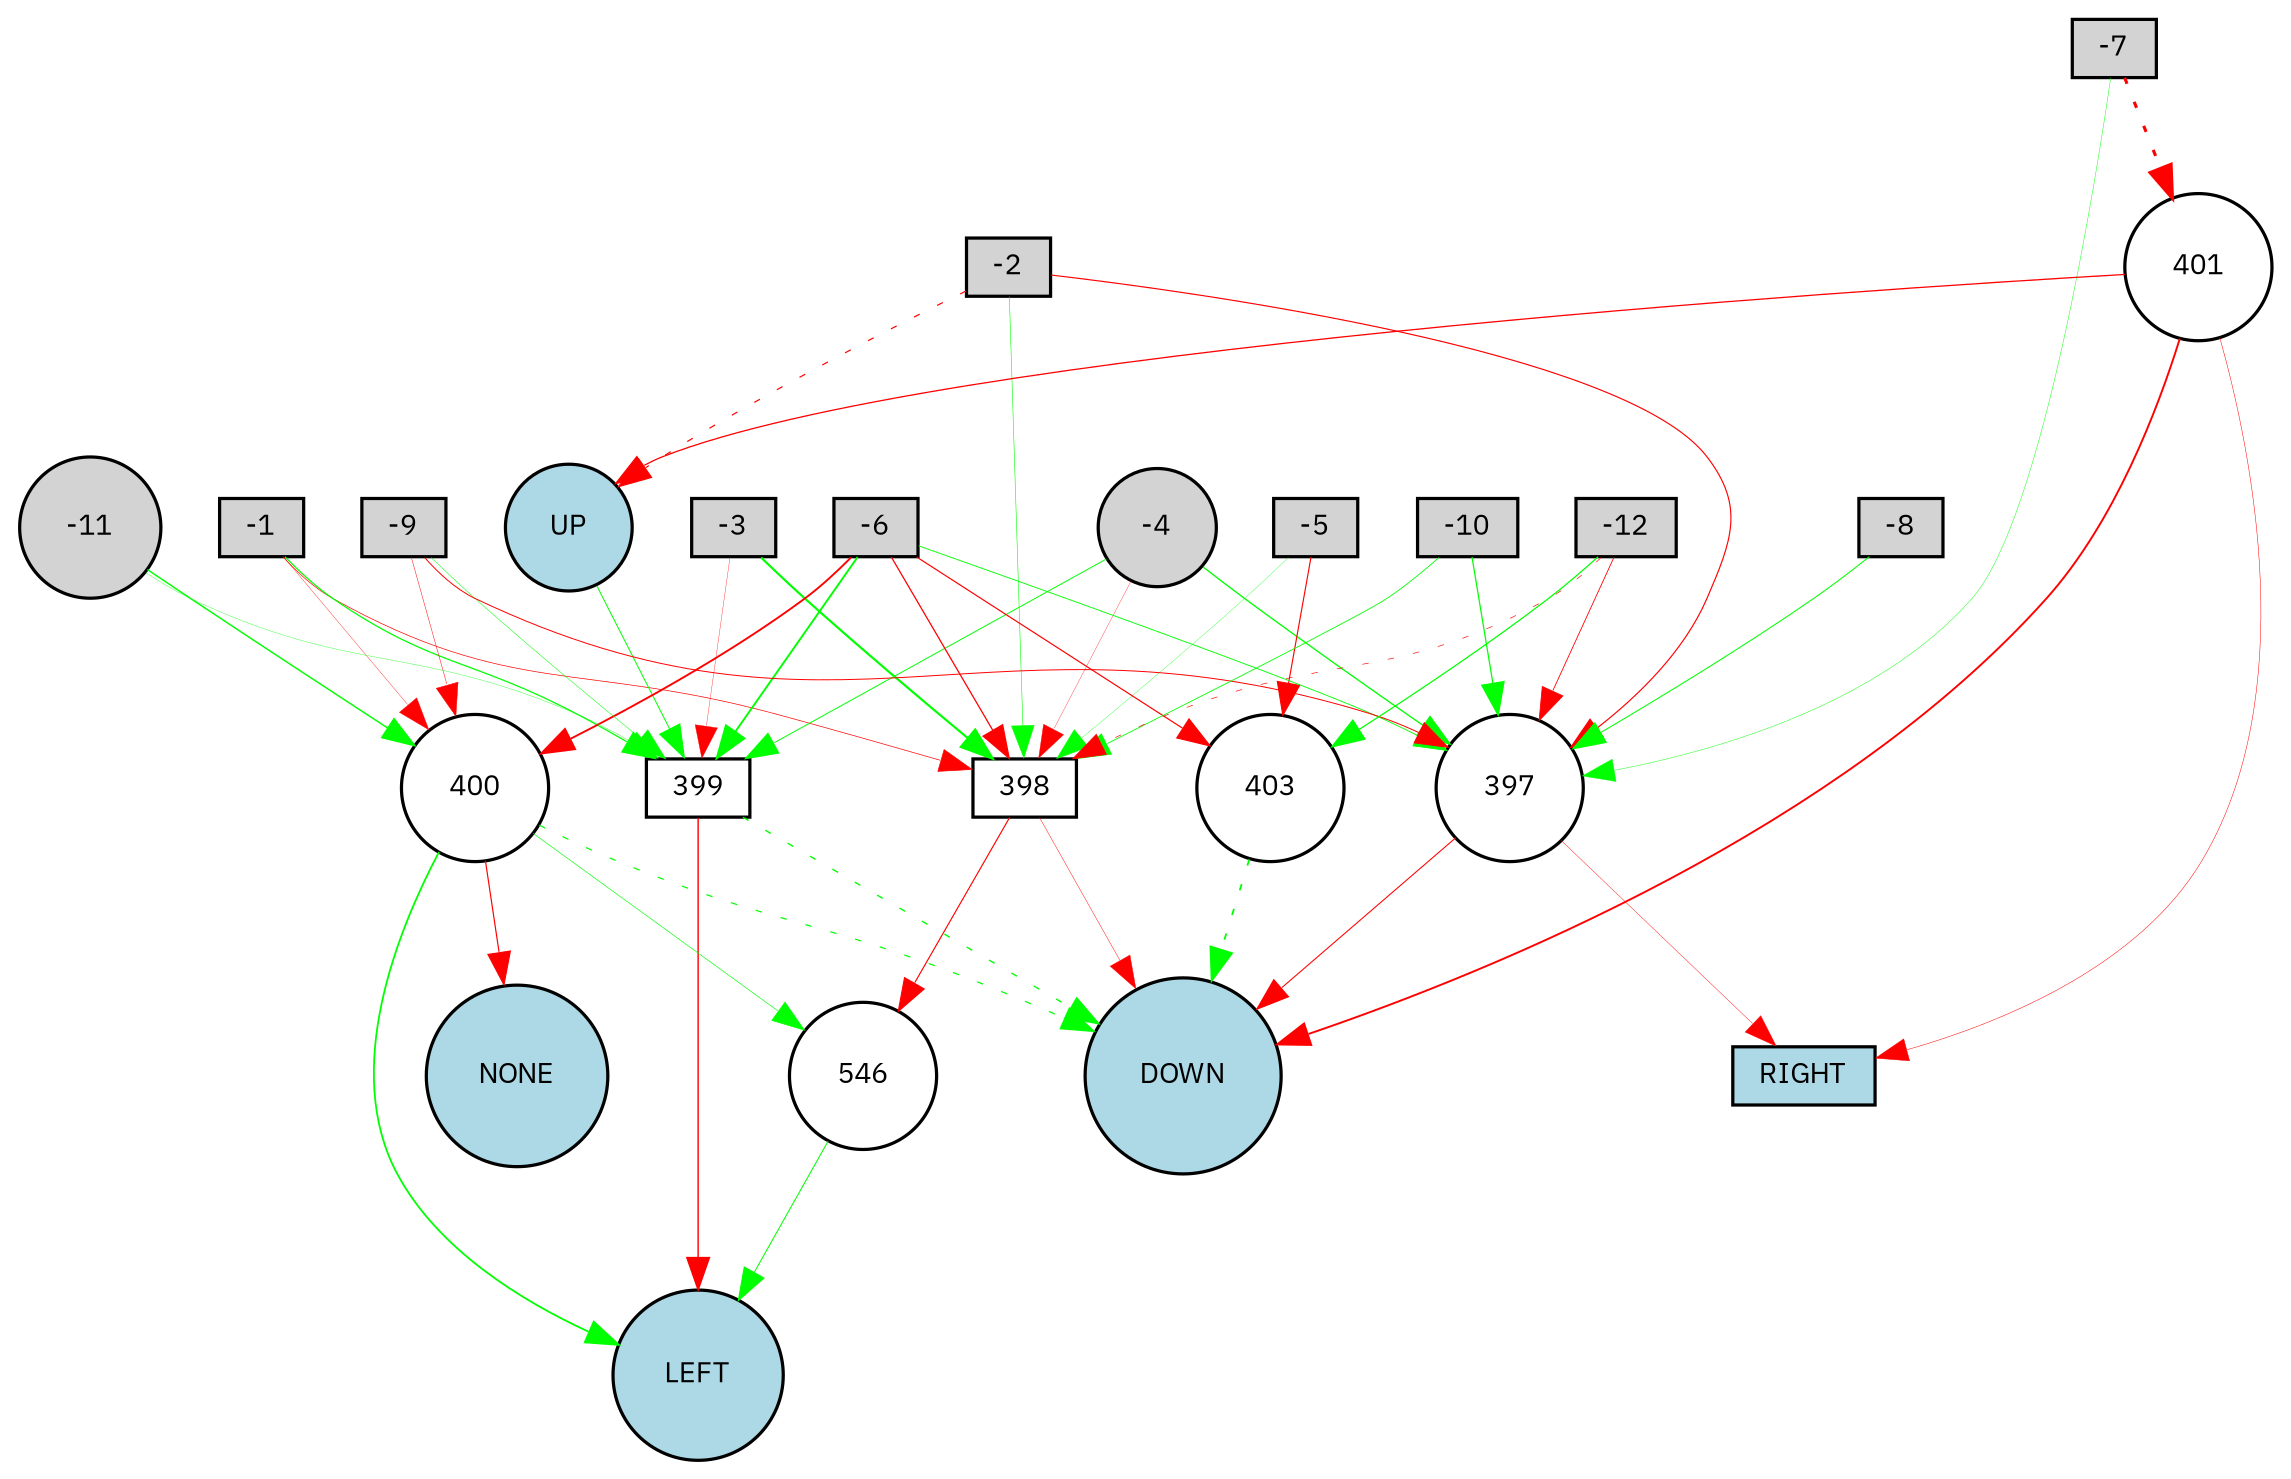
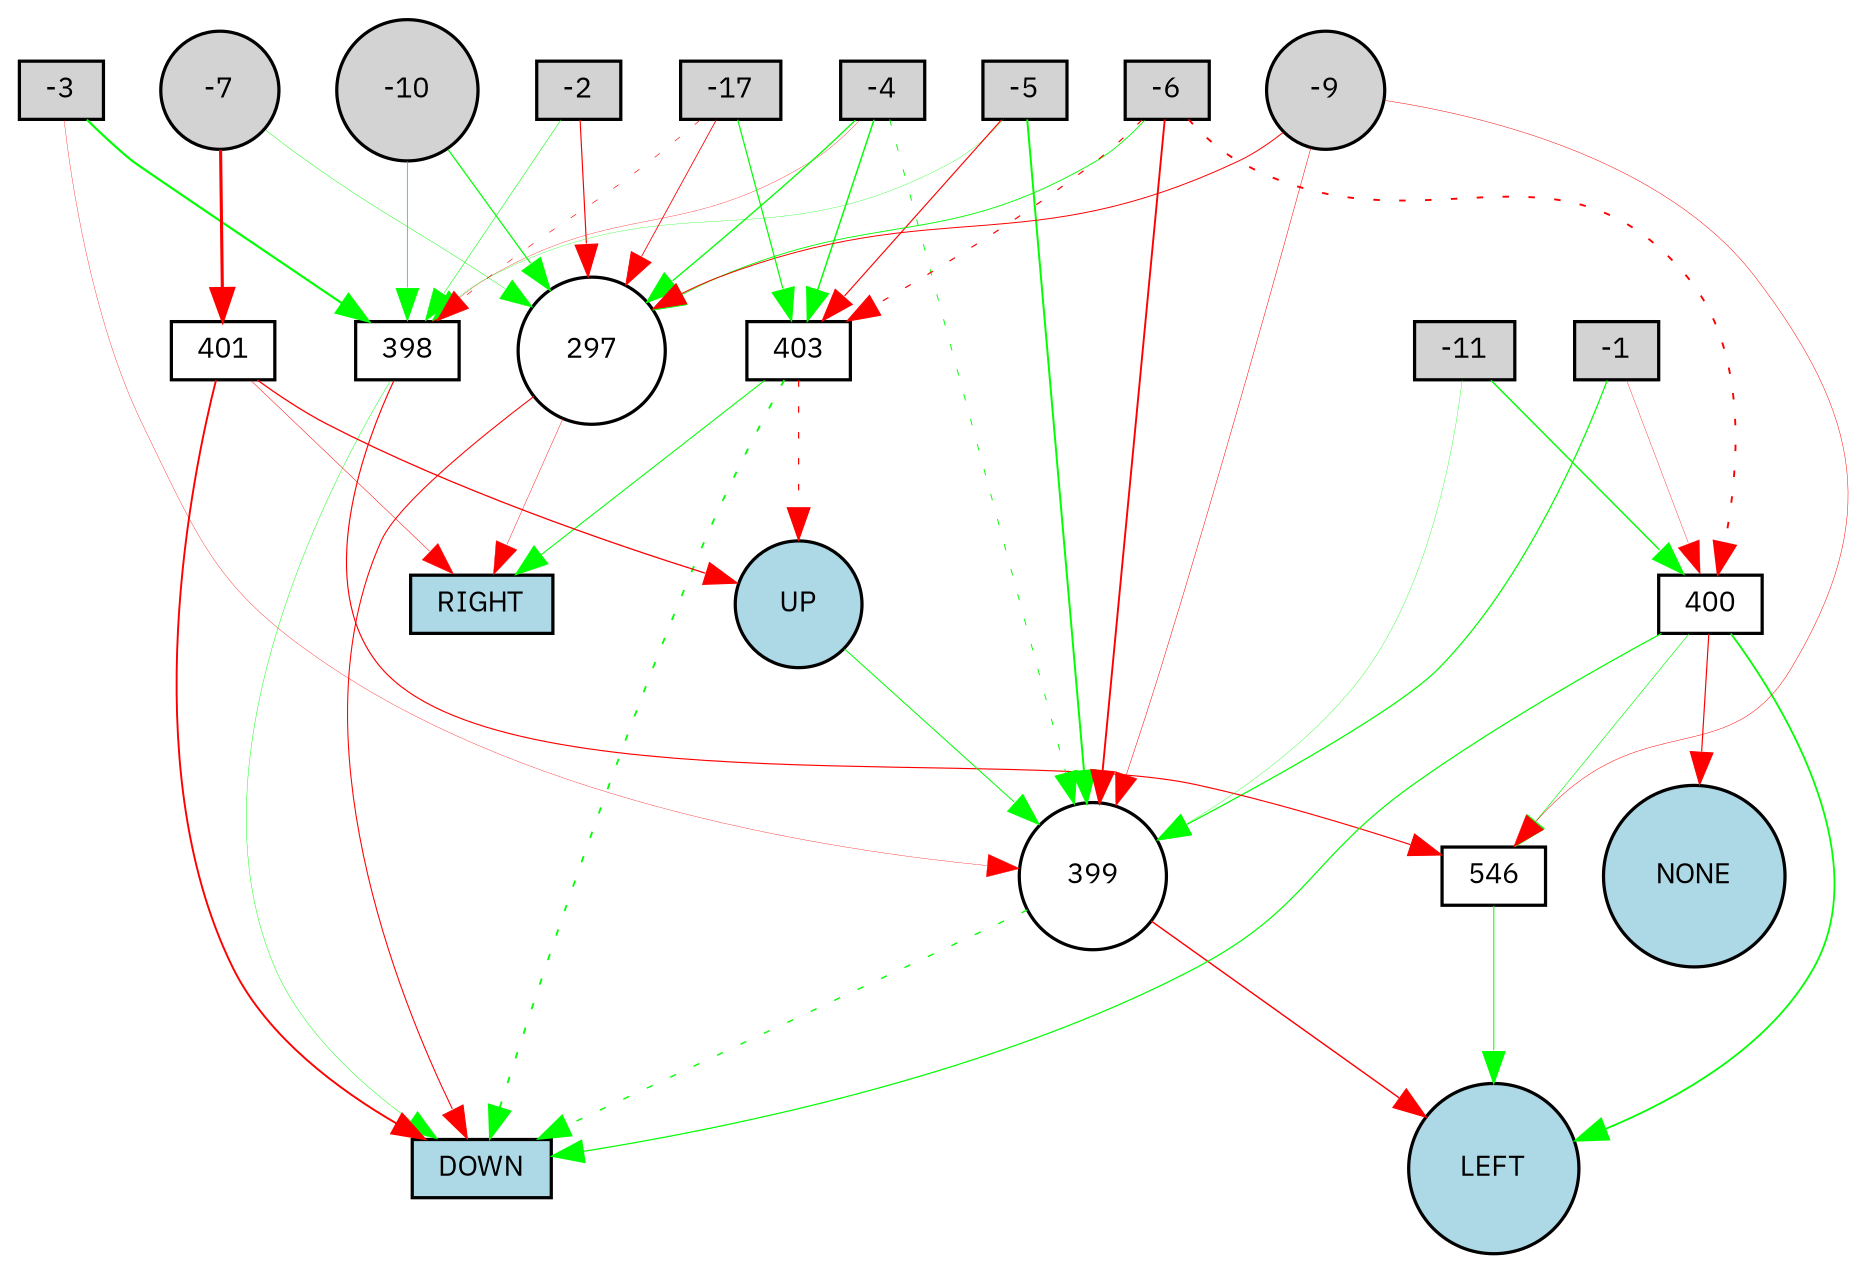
node "-7": shape box -> circle
edge "-7" -> "401": style dotted -> solid
edge "-4" -> "403": added
node "401": shape circle -> box
edge "-2" -> "UP": now "403" -> "UP"
edge "-5" -> "399": added
edge "403" -> "RIGHT": added
node "-11": shape circle -> box
node "-9": shape box -> circle
node "-4": shape circle -> box
node "-10": shape box -> circle
node "-12": label "-12" -> "-17"
node "-8": removed
edge "-9" -> "400": now "-9" -> "546"
edge "-6" -> "398": removed
edge "-4" -> "399": style solid -> dotted
edge "-6" -> "403": style solid -> dotted
edge "-6" -> "400": style solid -> dotted
edge "-6" -> "399": color green -> red
edge "-9" -> "399": color green -> red
edge "-1" -> "398": removed
node "400": shape circle -> box
node "399": shape box -> circle
node "403": shape circle -> box
node "397": label "397" -> "297"
edge "398" -> "DOWN": color red -> green
edge "400" -> "DOWN": style dotted -> solid
node "546": shape circle -> box
node "DOWN": shape circle -> box
